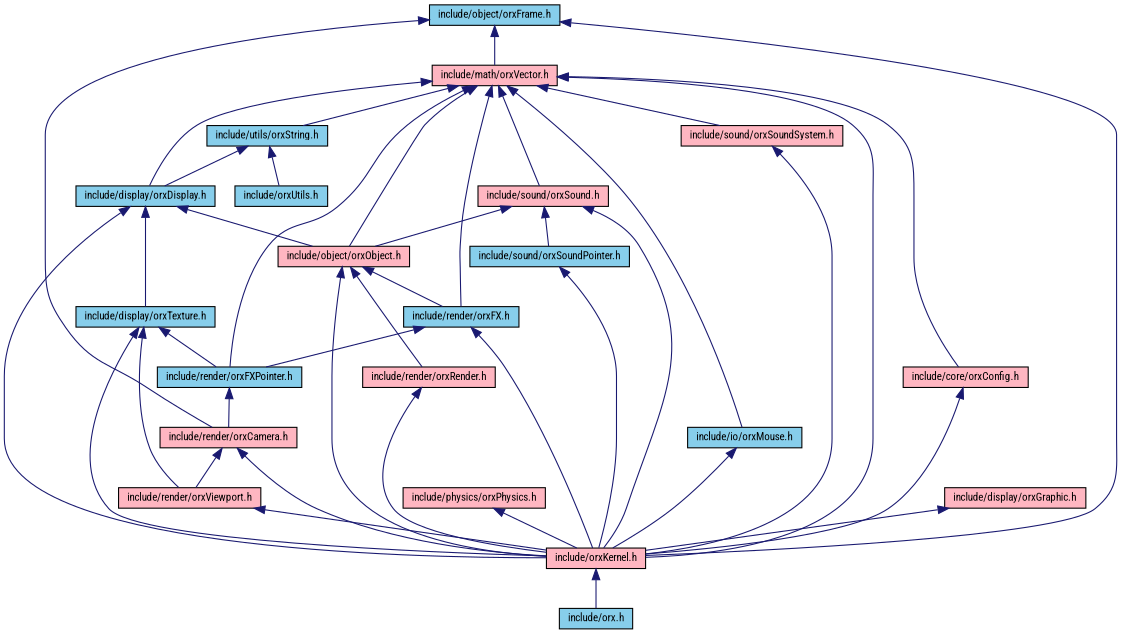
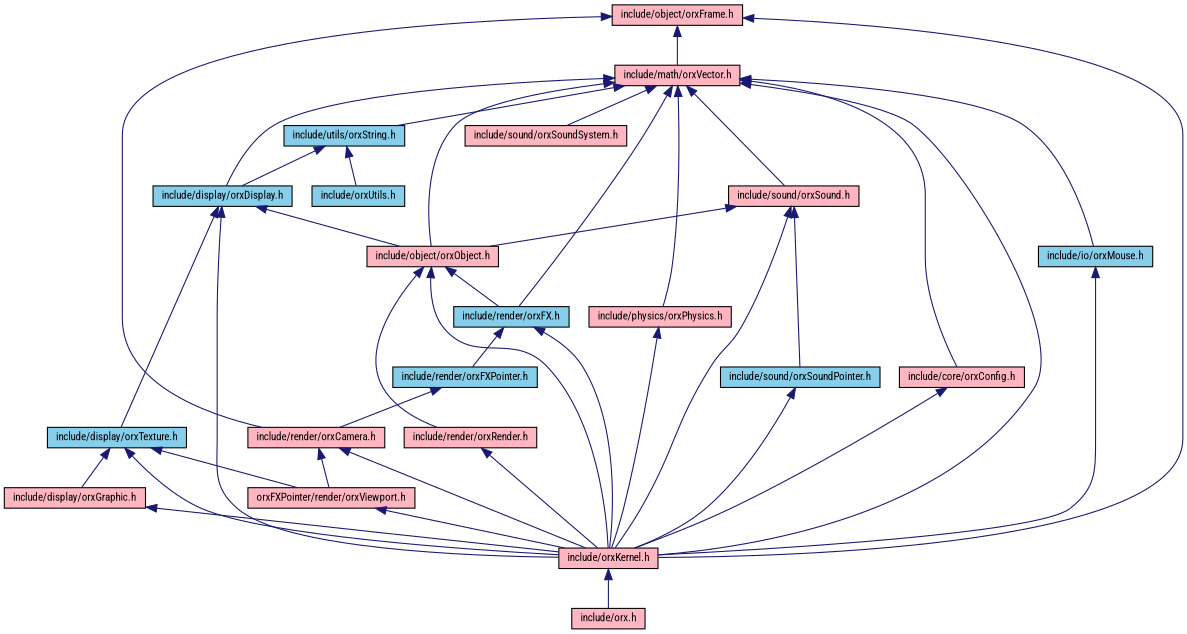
node "include/object/orxFrame.h": fillcolor skyblue -> lightpink
edge "include/render/orxFXPointer.h" -> "include/math/orxVector.h": now "include/physics/orxPhysics.h" -> "include/math/orxVector.h"
edge "include/render/orxFXPointer.h" -> "include/display/orxTexture.h": now "include/display/orxGraphic.h" -> "include/display/orxTexture.h"
edge "include/orxKernel.h" -> "include/sound/orxSoundSystem.h": removed
node "include/render/orxViewport.h": label "include/render/orxViewport.h" -> "orxFXPointer/render/orxViewport.h"
node "include/orx.h": fillcolor skyblue -> lightpink
